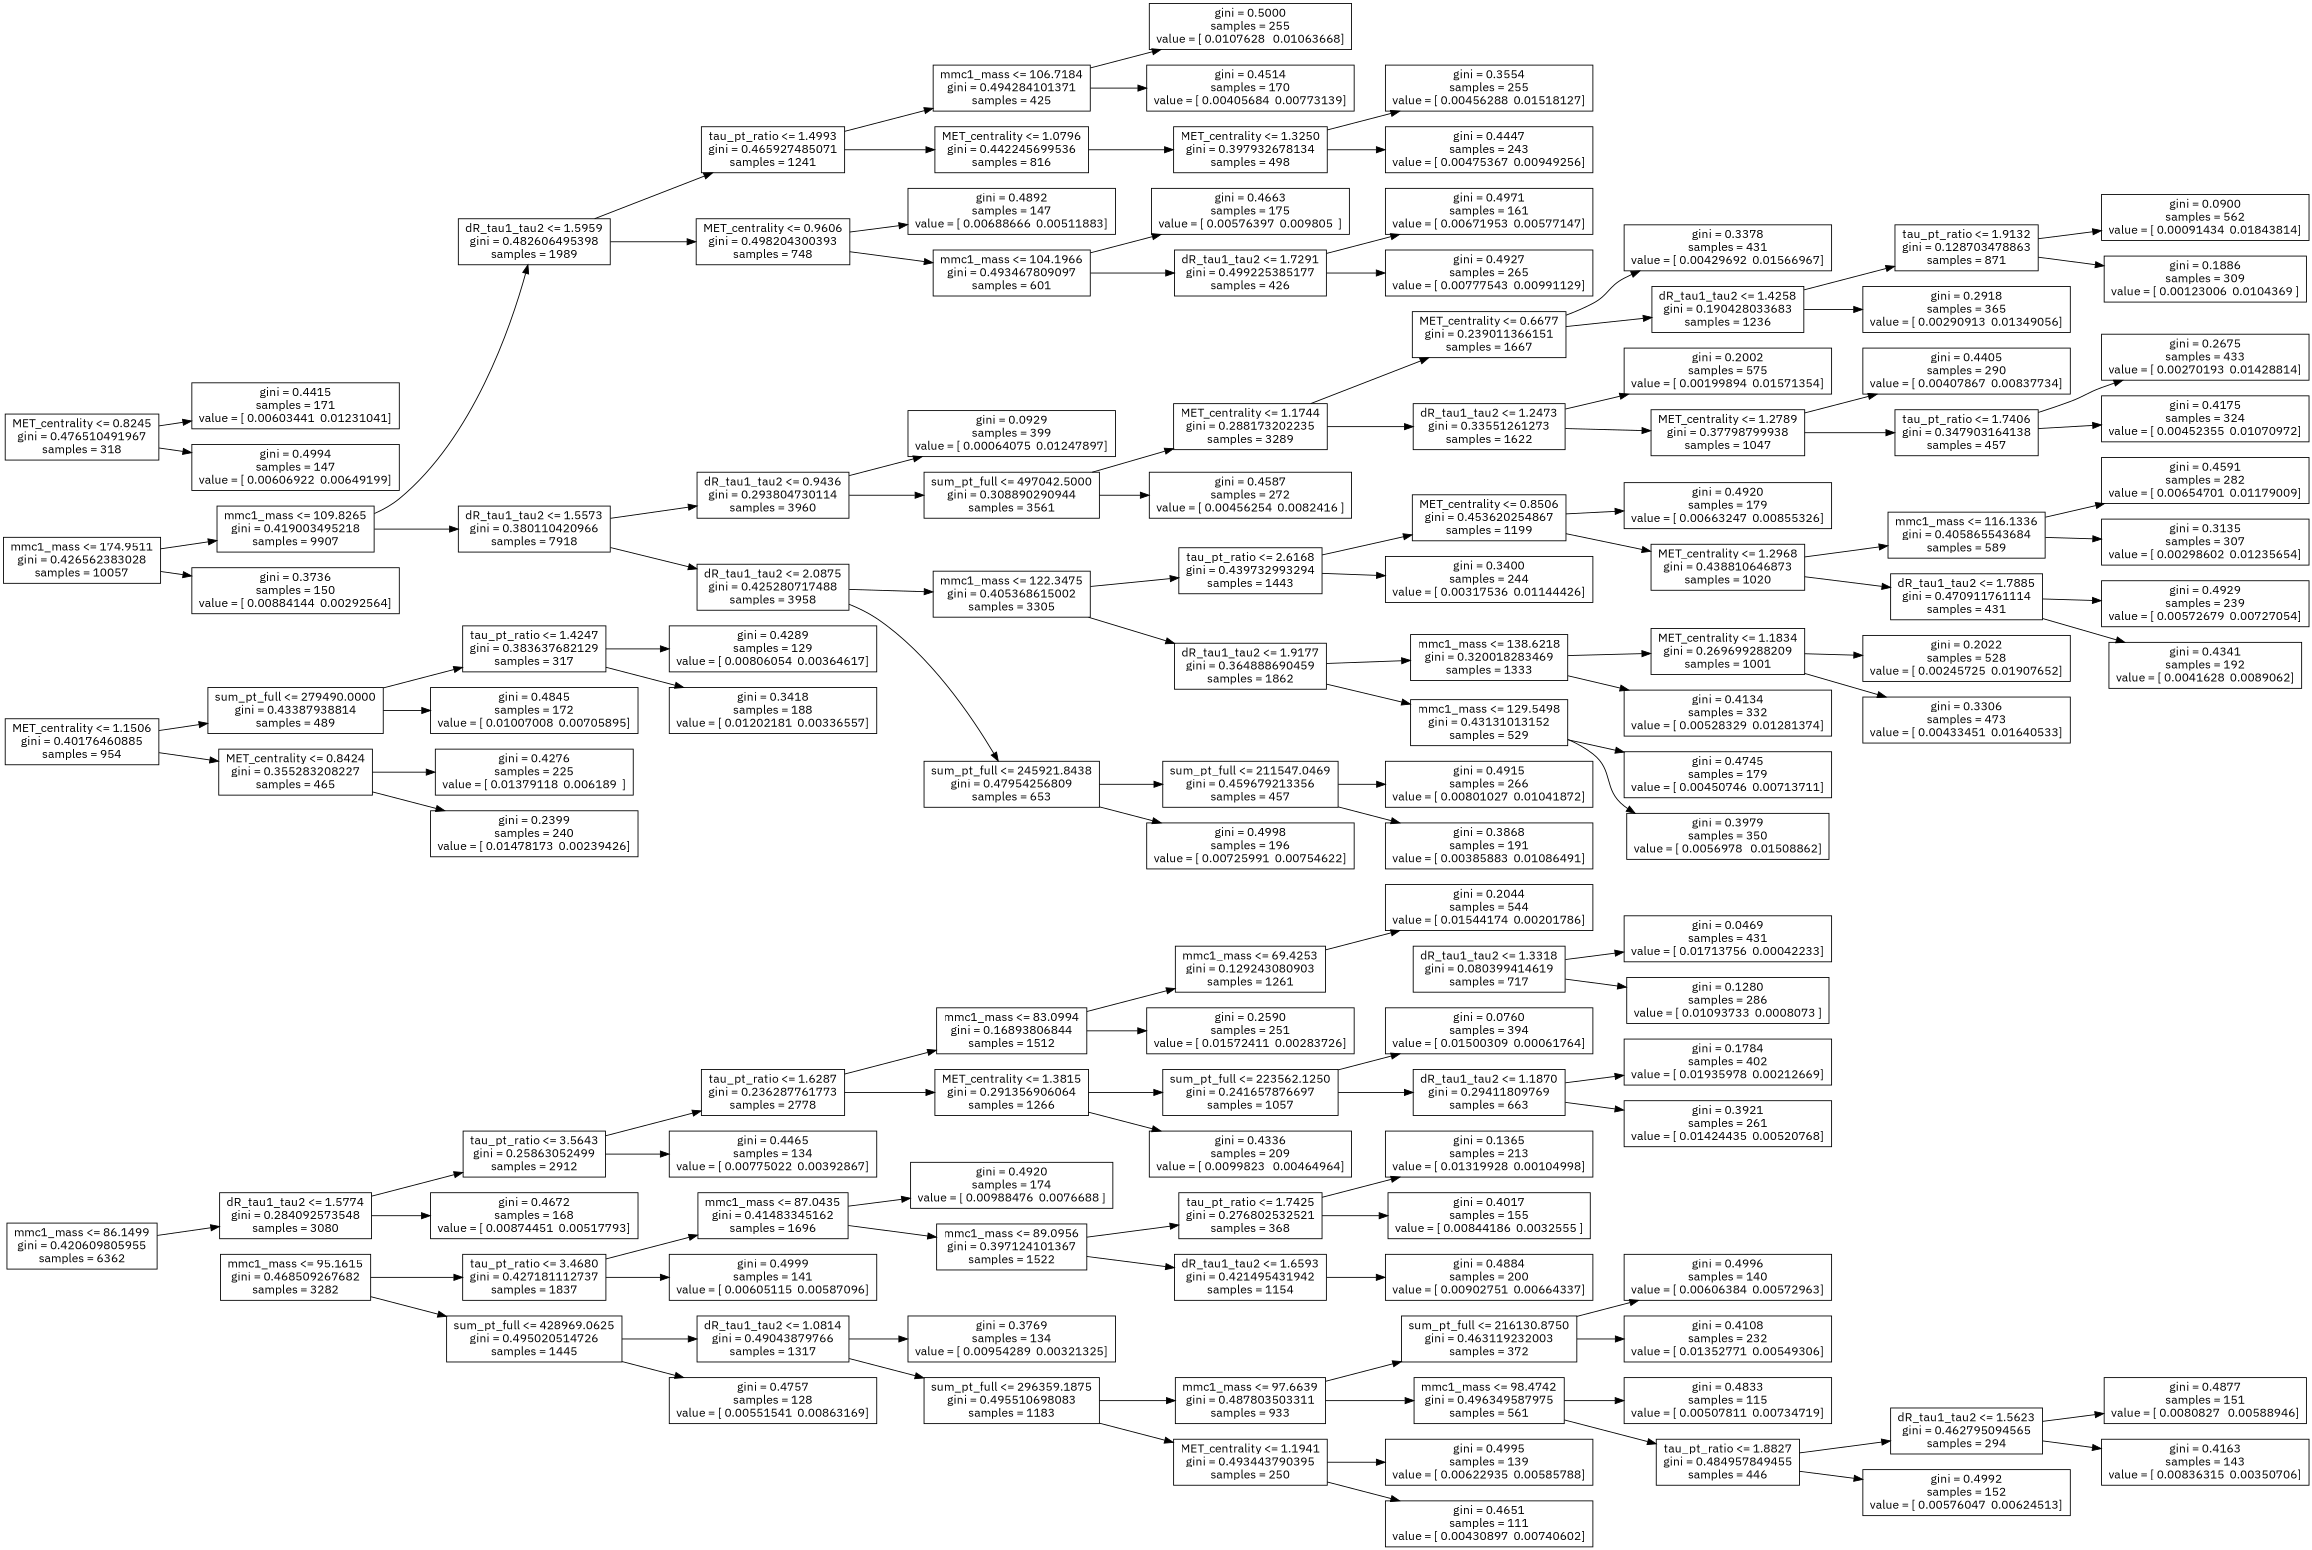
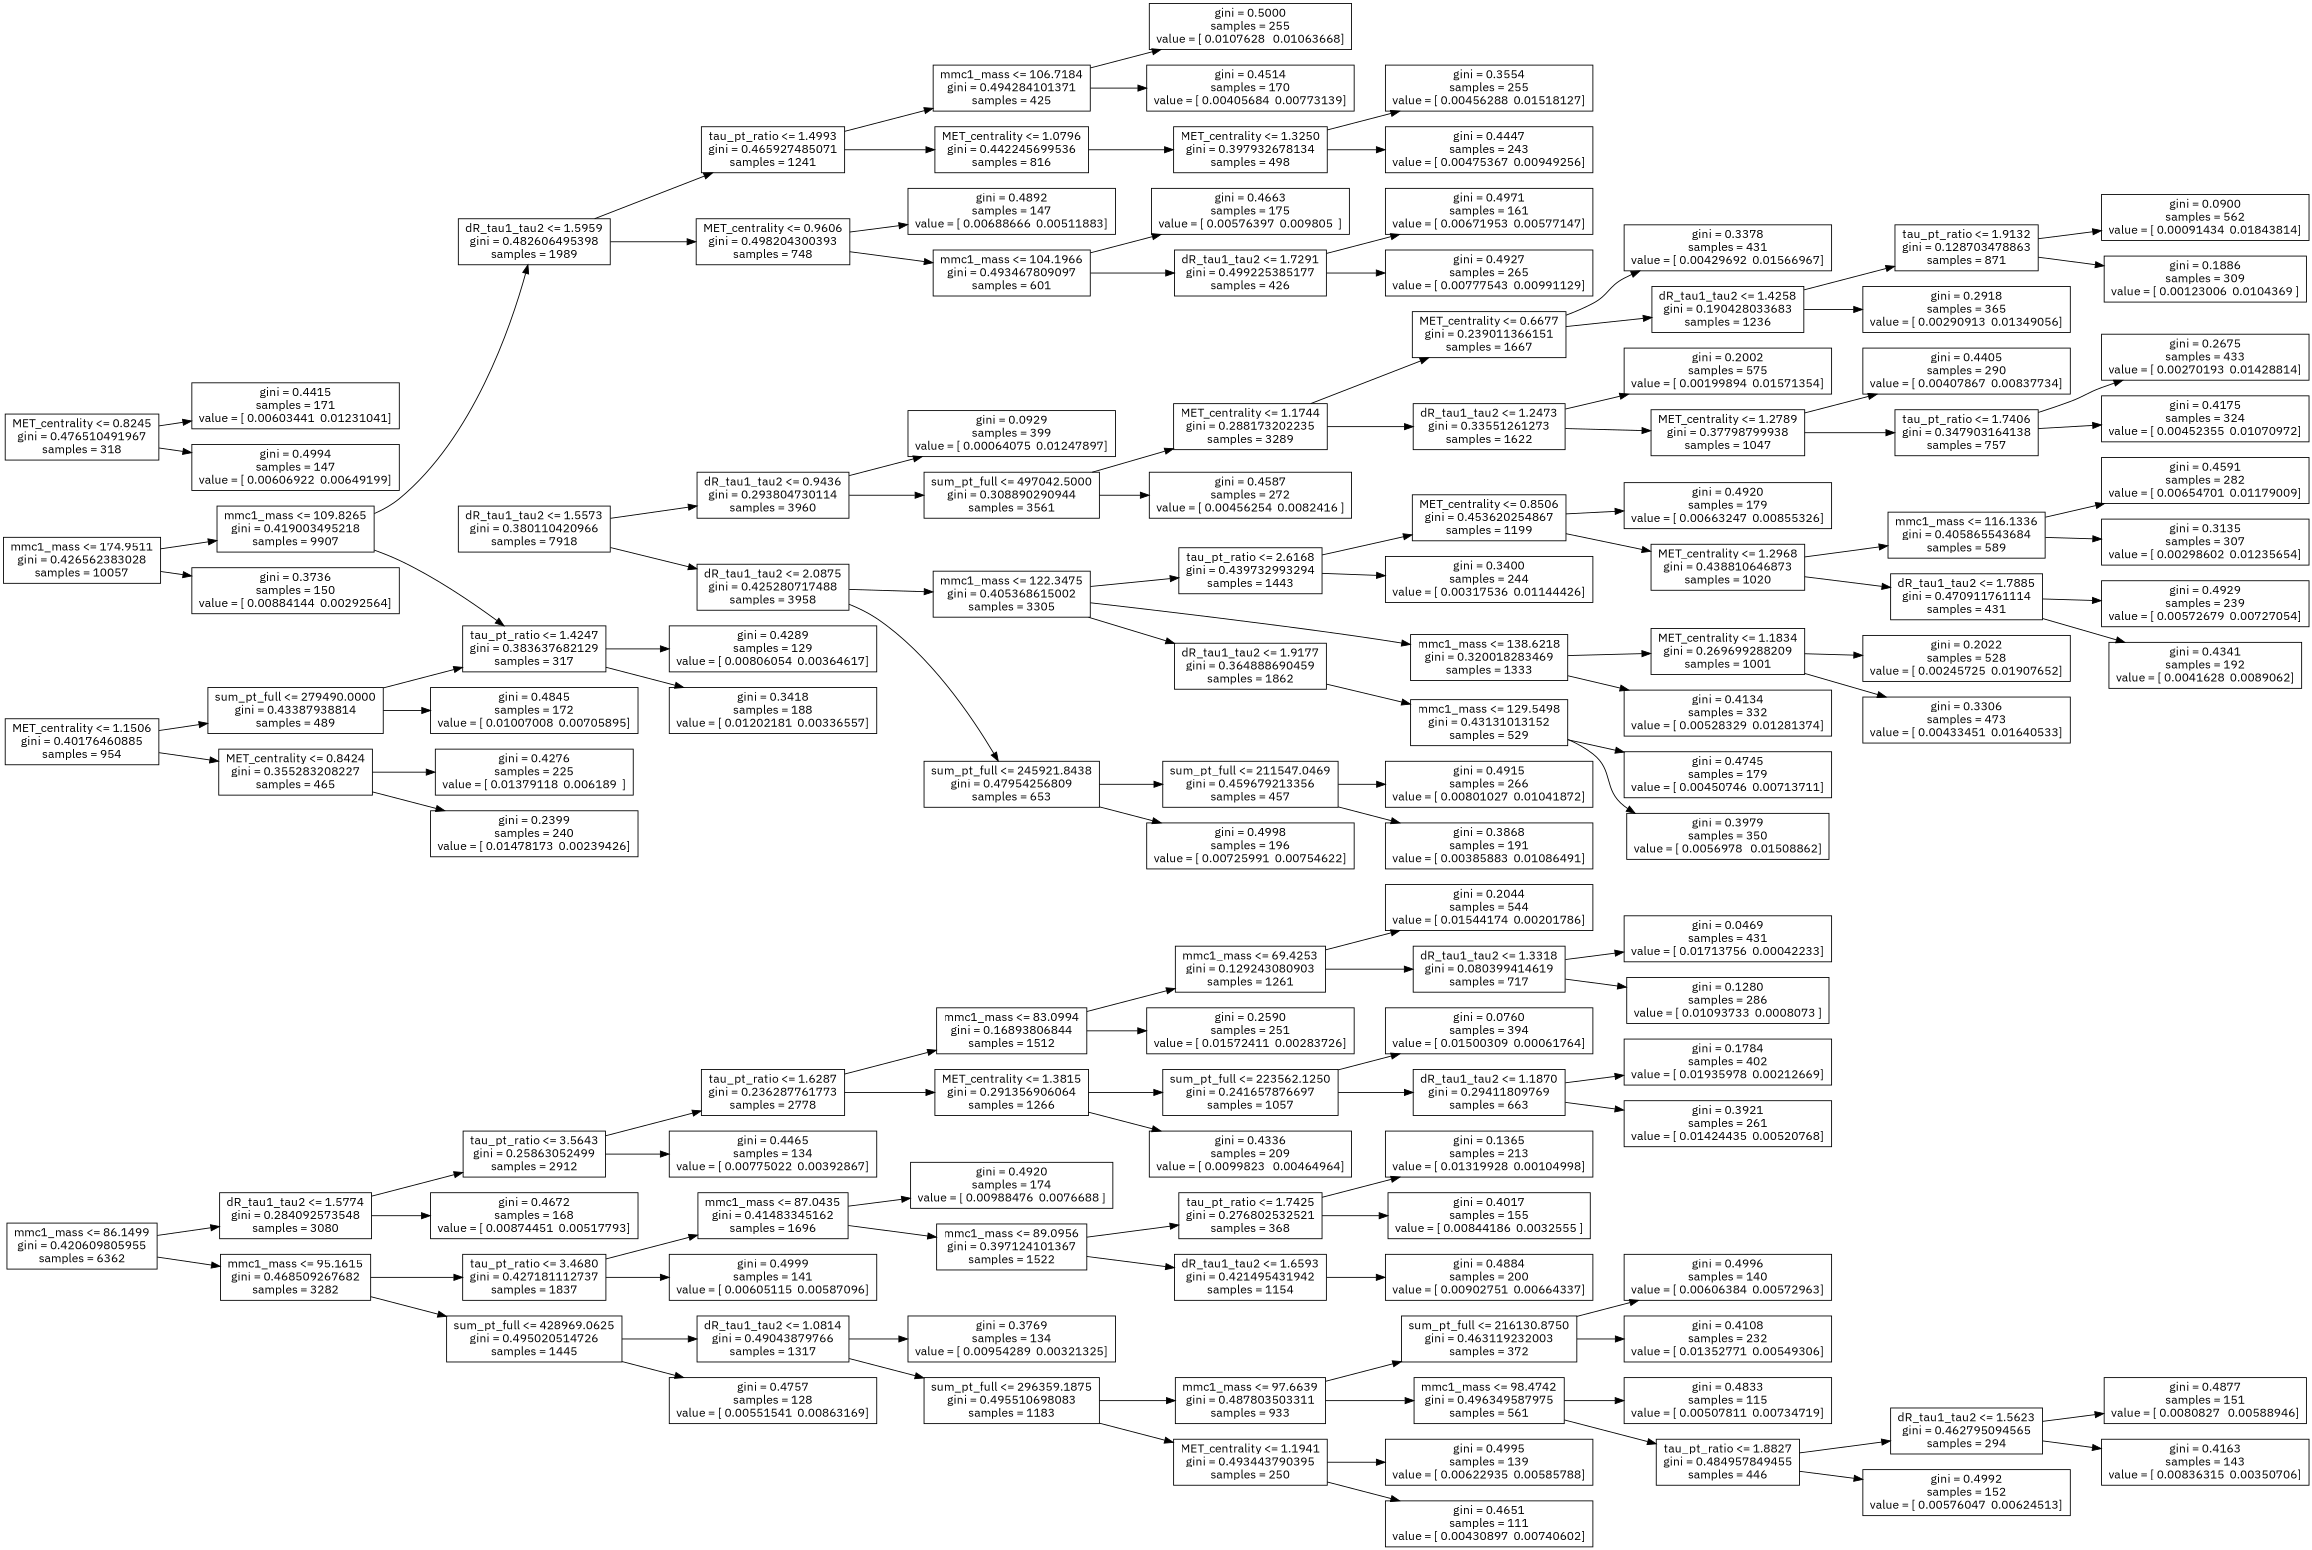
node "tau_pt_ratio <= 1.7406 gini = 0.347903164138 samples = 457": label "tau_pt_ratio <= 1.7406 gini = 0.347903164138 samples = 457" -> "tau_pt_ratio <= 1.7406 gini = 0.347903164138 samples = 757"
edge "mmc1_mass <= 109.8265 gini = 0.419003495218 samples = 9907" -> "dR_tau1_tau2 <= 1.5573 gini = 0.380110420966 samples = 7918": now "mmc1_mass <= 109.8265 gini = 0.419003495218 samples = 9907" -> "tau_pt_ratio <= 1.4247 gini = 0.383637682129 samples = 317"
edge "dR_tau1_tau2 <= 1.9177 gini = 0.364888690459 samples = 1862" -> "mmc1_mass <= 138.6218 gini = 0.320018283469 samples = 1333": now "mmc1_mass <= 122.3475 gini = 0.405368615002 samples = 3305" -> "mmc1_mass <= 138.6218 gini = 0.320018283469 samples = 1333"
edge "mmc1_mass <= 69.4253 gini = 0.129243080903 samples = 1261" -> "dR_tau1_tau2 <= 1.3318 gini = 0.080399414619 samples = 717": added
edge "mmc1_mass <= 86.1499 gini = 0.420609805955 samples = 6362" -> "mmc1_mass <= 95.1615 gini = 0.468509267682 samples = 3282": added
